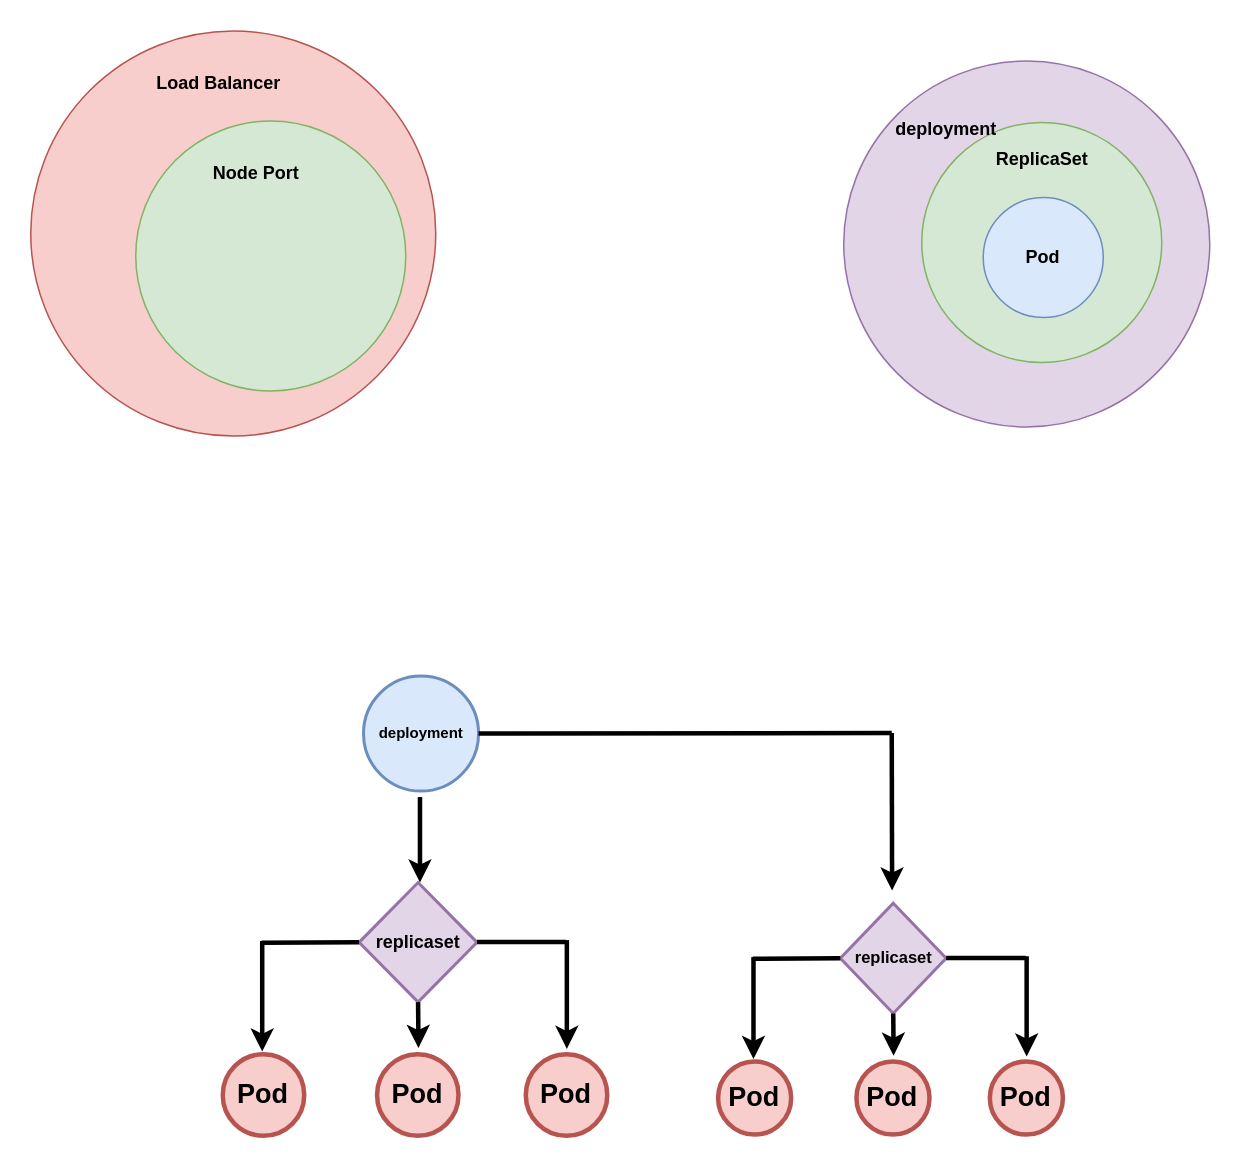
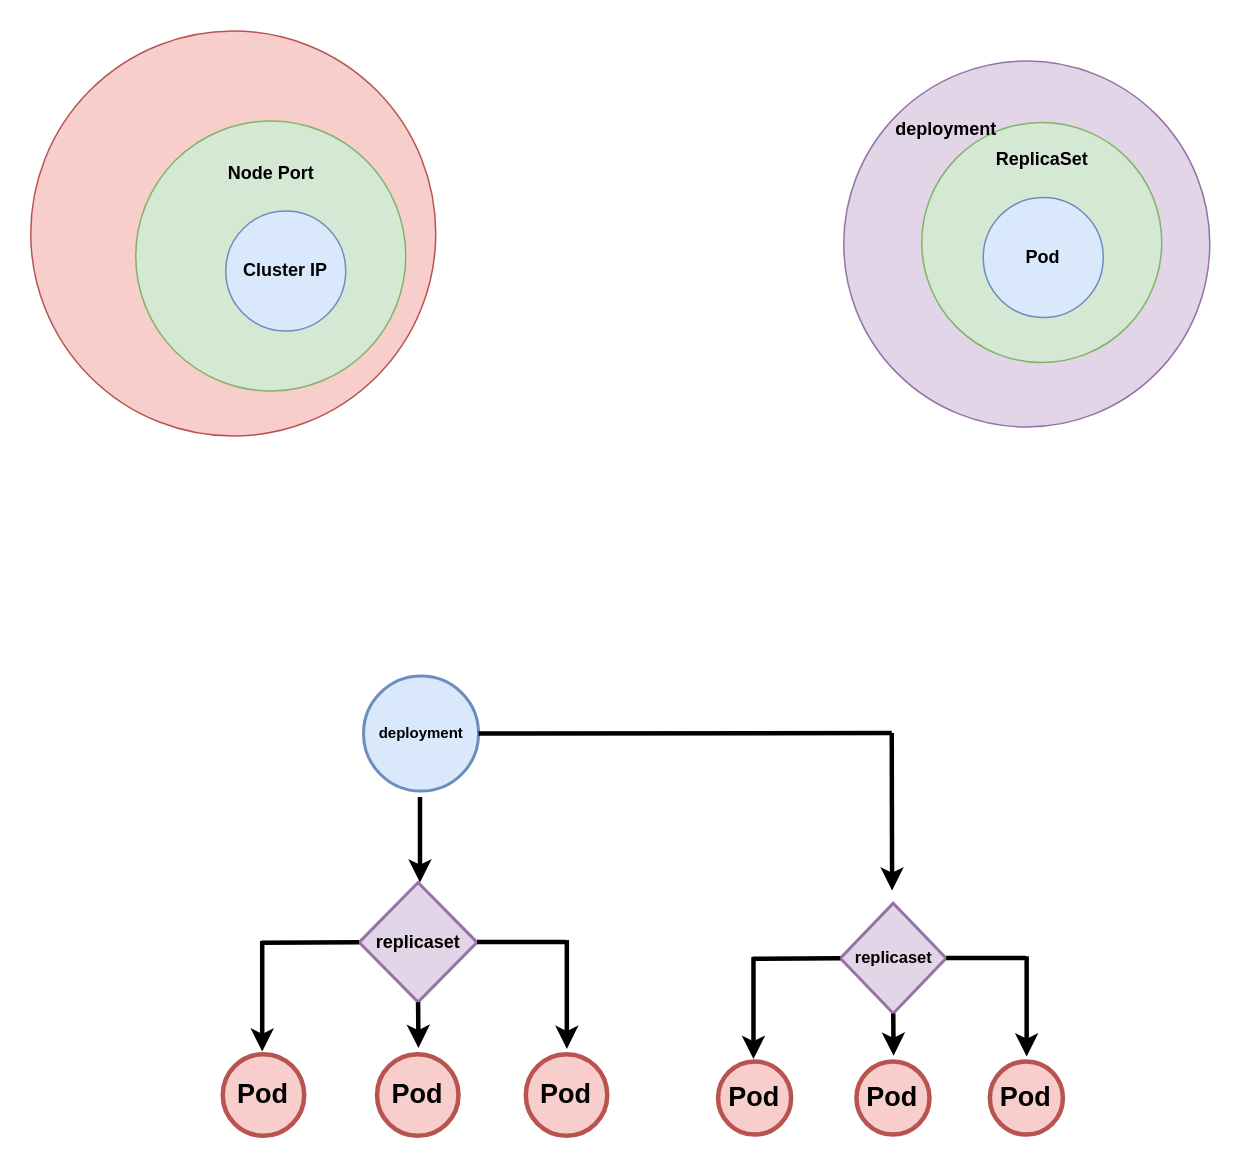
node "Load Balancer": removed
node "Node Port": moved (256, 173) -> (271, 173)
node "Cluster IP": added
